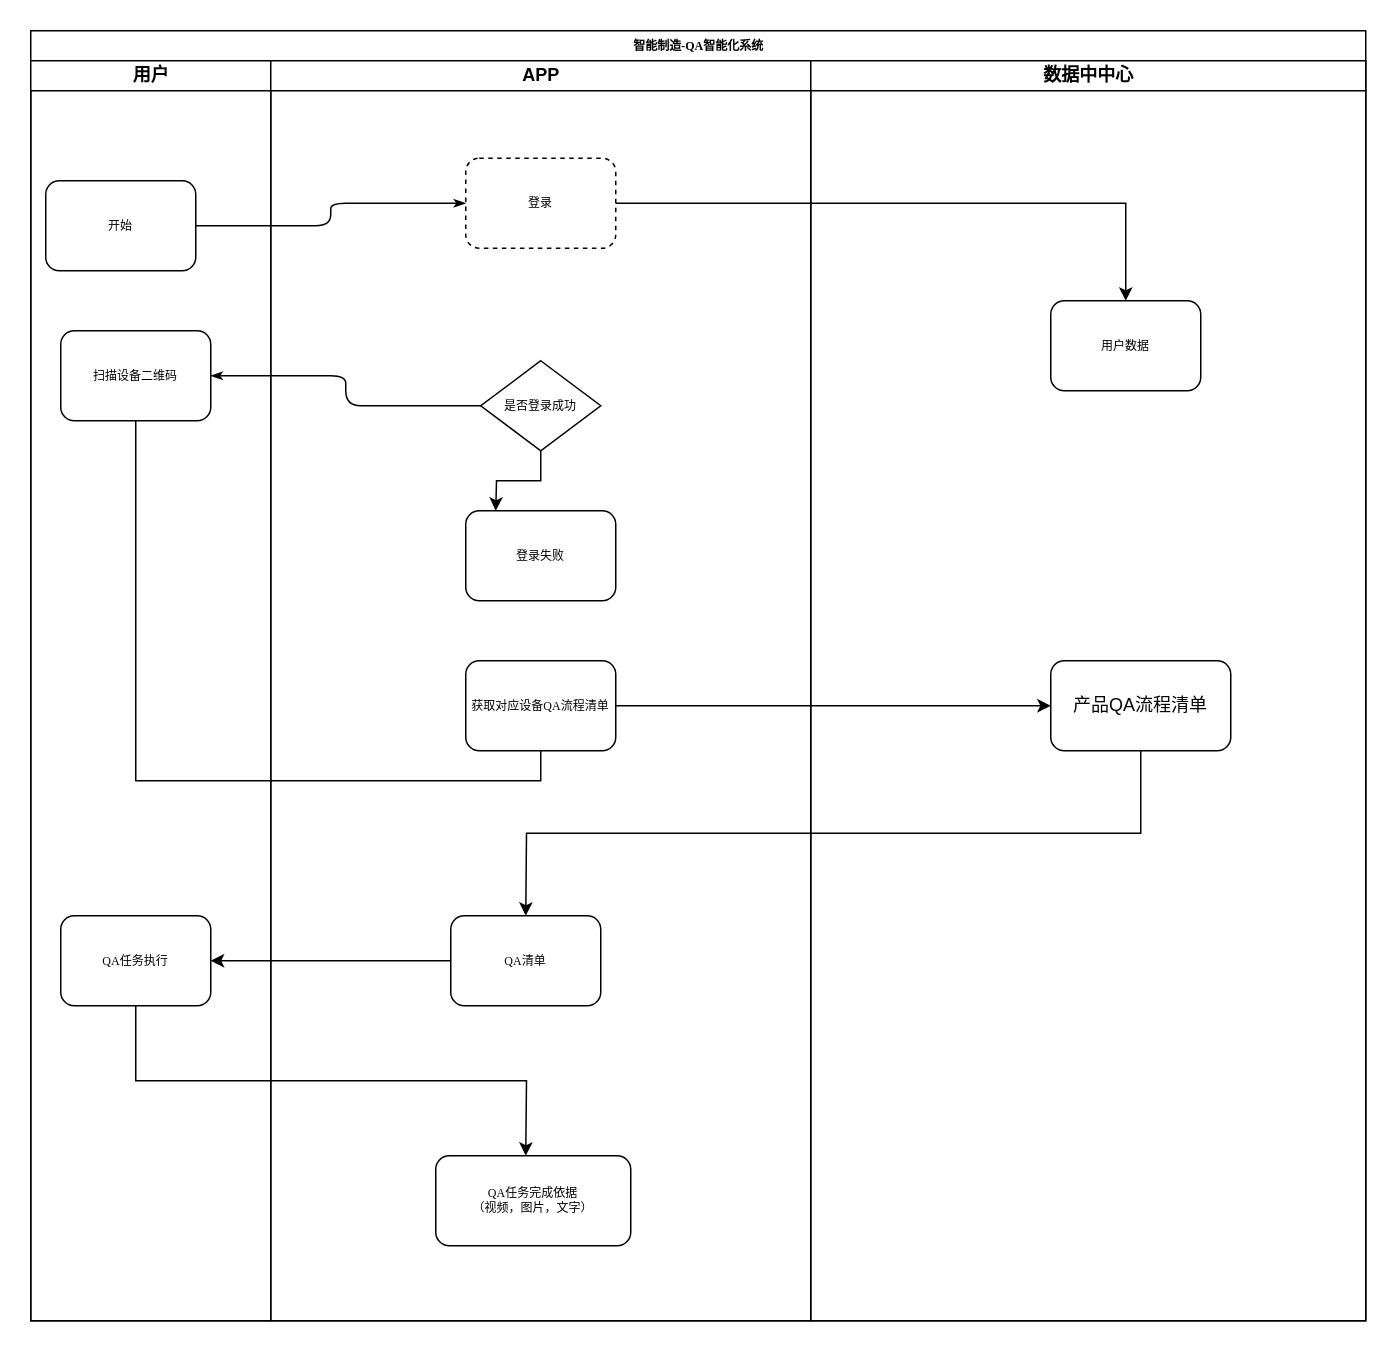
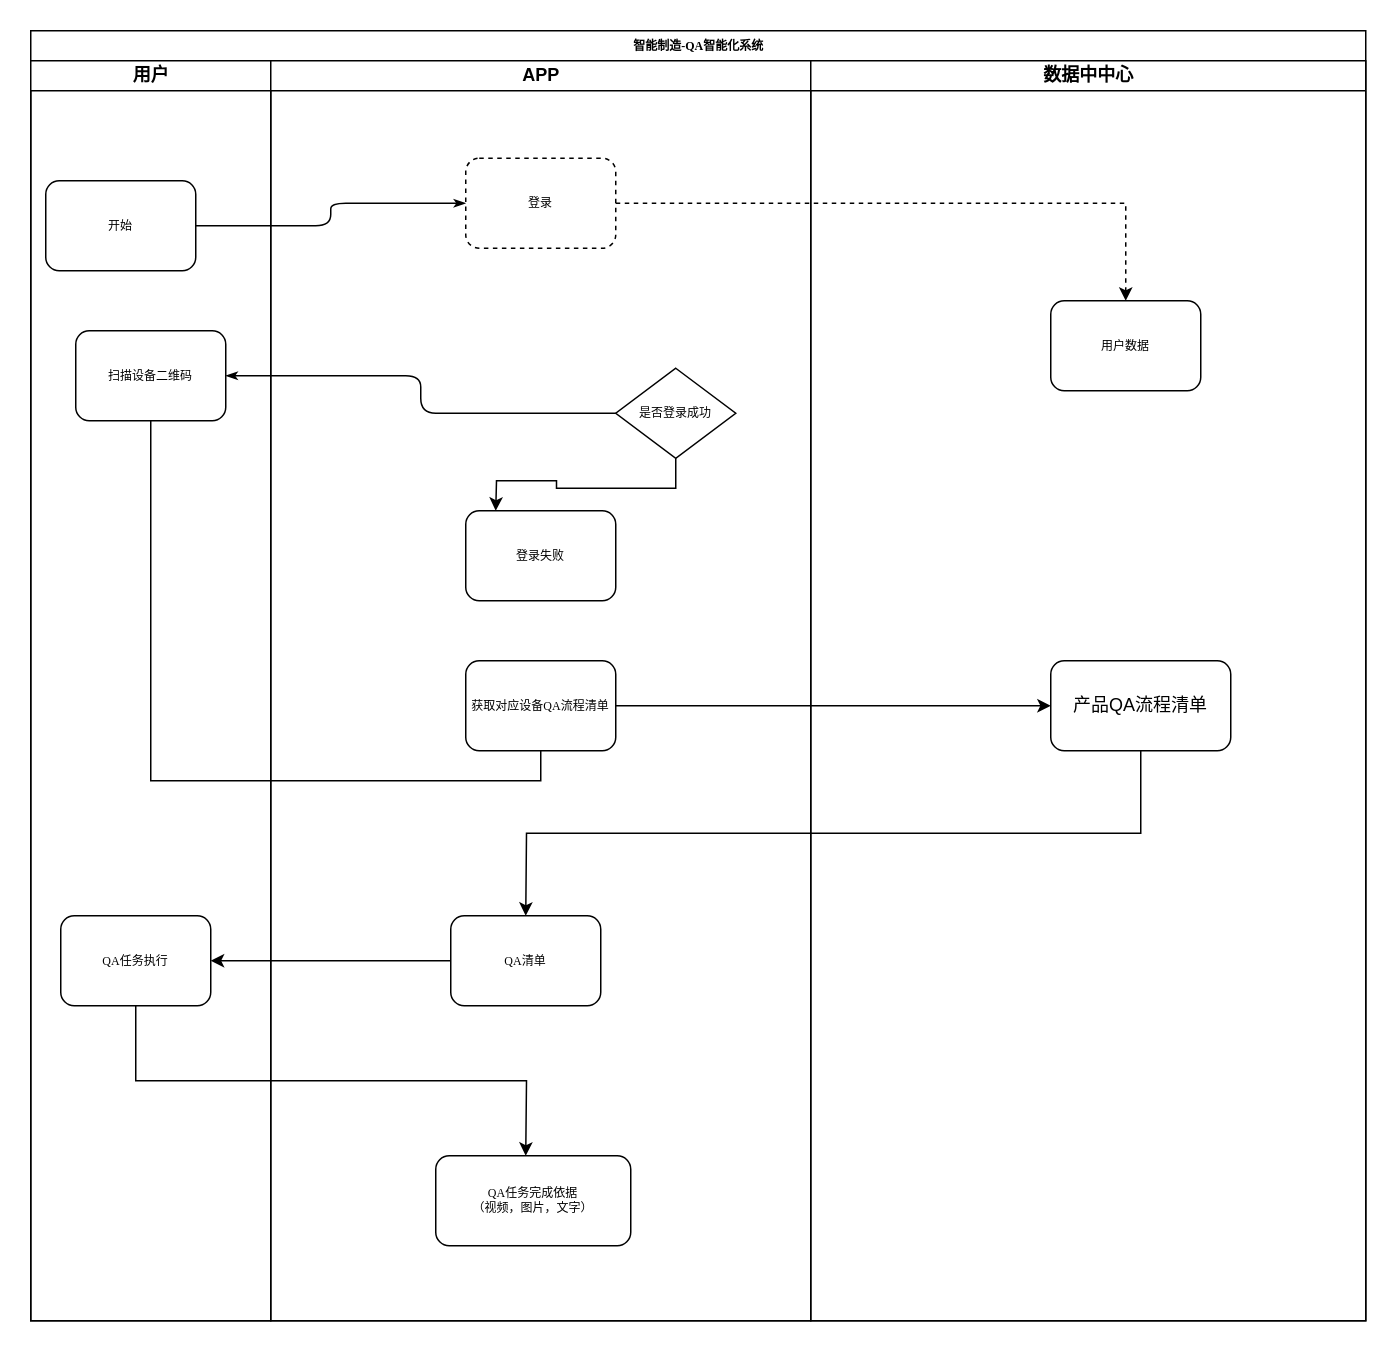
edge "登录" -> "用户数据": style solid -> dashed
node "扫描设备二维码": moved (136, 376) -> (151, 376)
node "是否登录成功": moved (541, 406) -> (676, 413)
